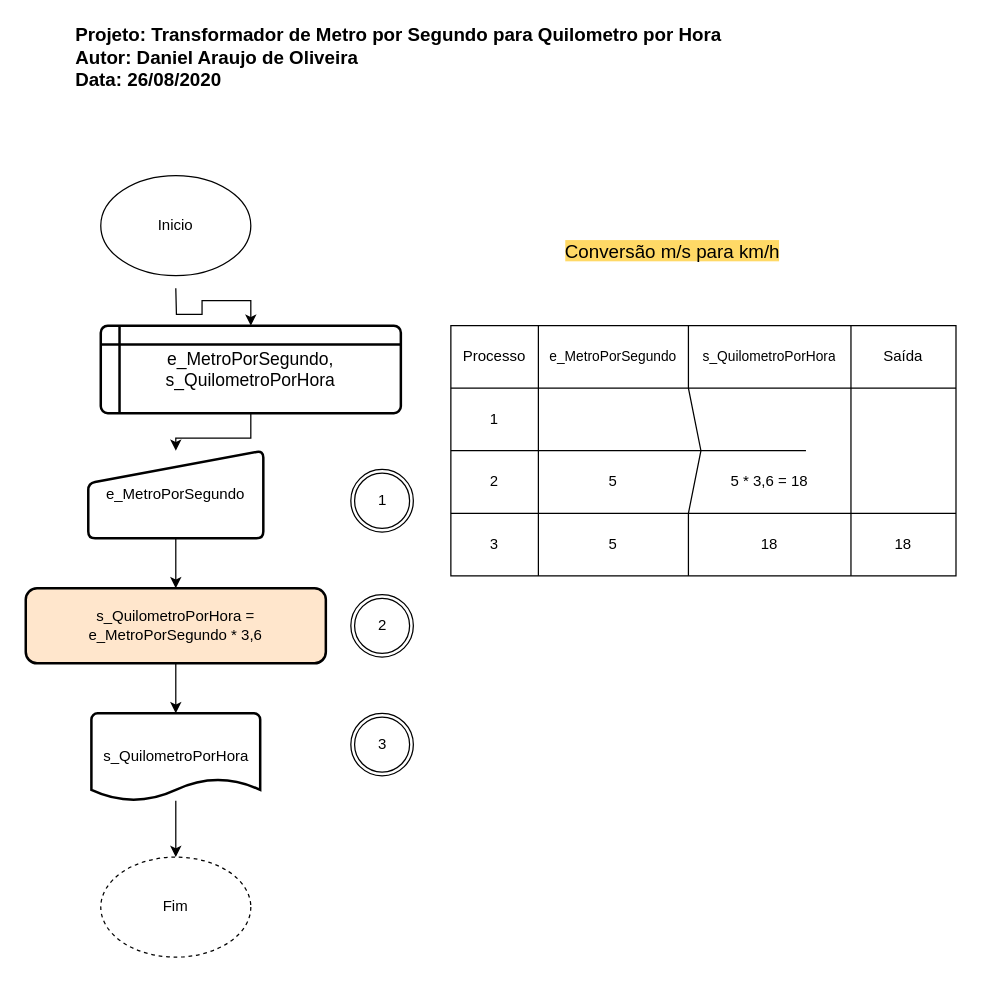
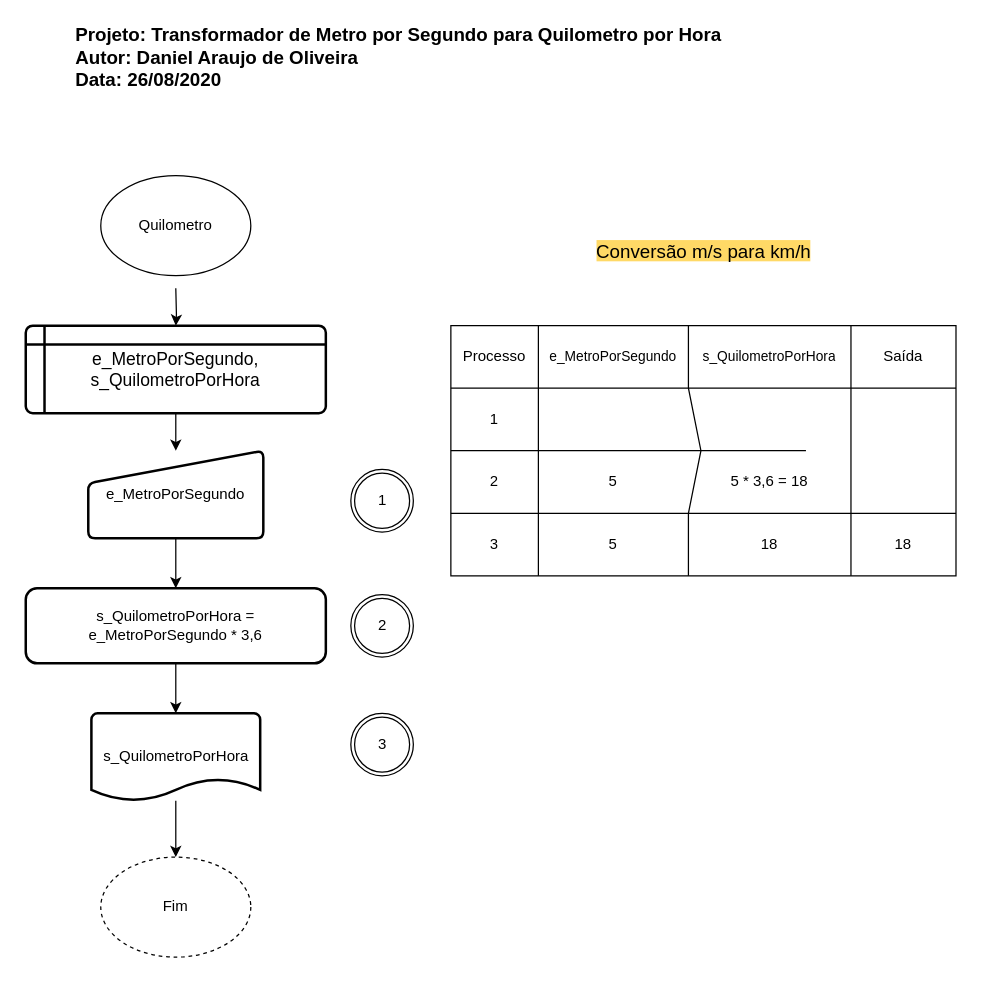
node "Inicio": label "Inicio" -> "Quilometro"
node "Conversão m/s para km/h": moved (672, 251) -> (703, 251)
node "e_MetroPorSegundo, s_QuilometroPorHora": moved (251, 369) -> (176, 369)
node "s_QuilometroPorHora = e_MetroPorSegundo * 3,6": fillcolor #ffe6cc -> #ffffff
